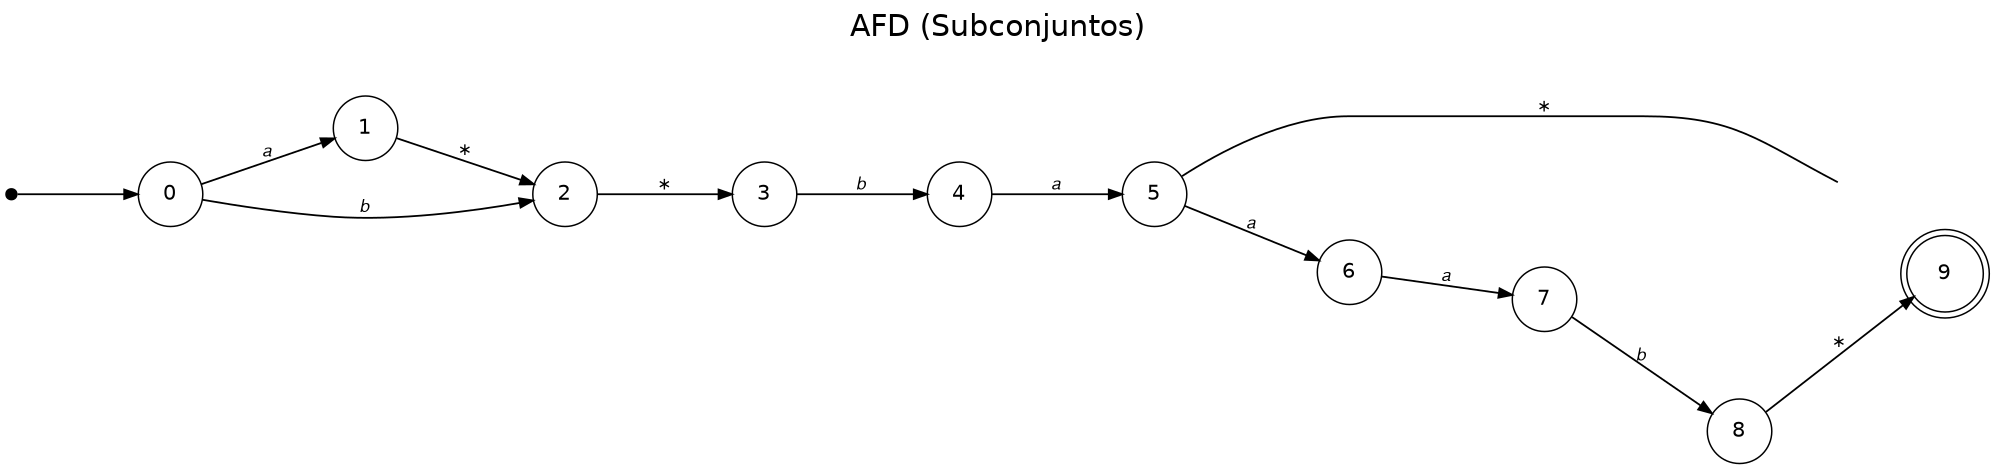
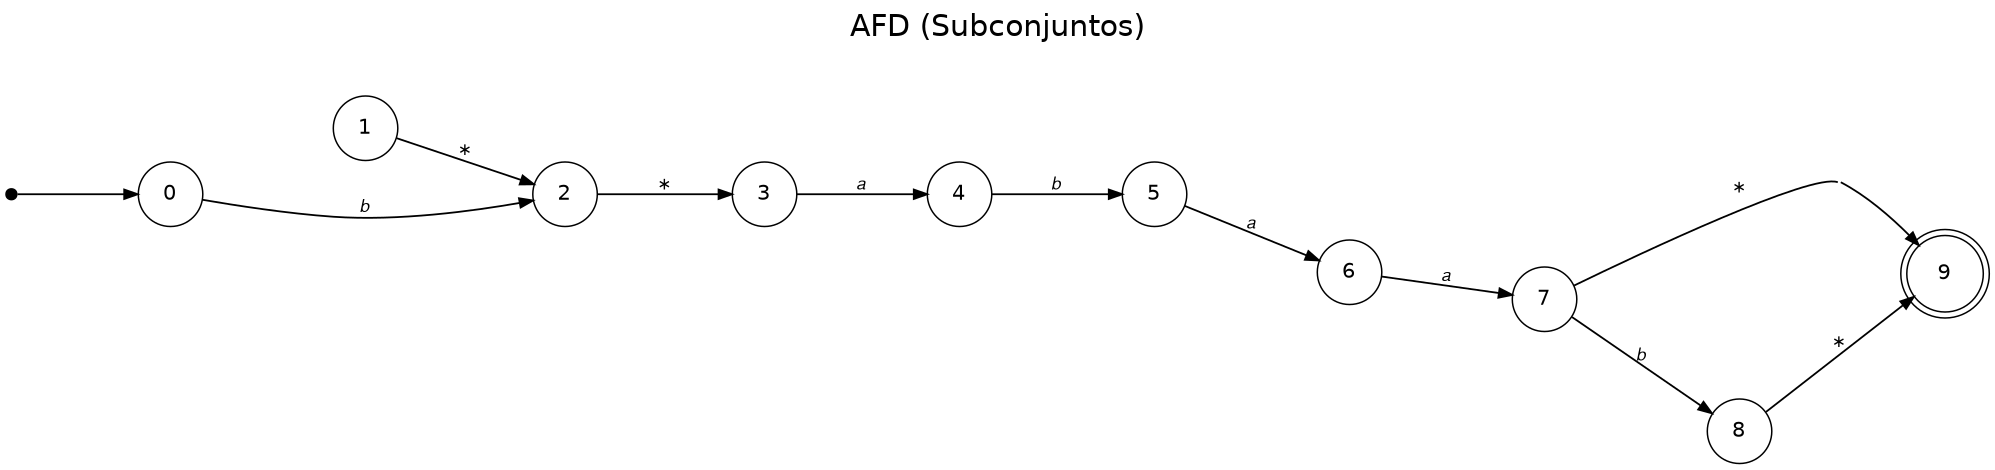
edge "5" -> "9": now "7" -> "9"
edge "0" -> "1": removed, label "𝑎"
edge "3" -> "4": label "𝑏" -> "𝑎"
edge "4" -> "5": label "𝑎" -> "𝑏"
